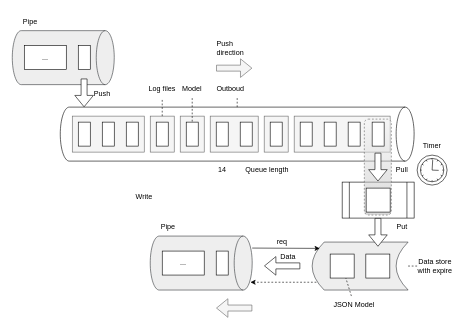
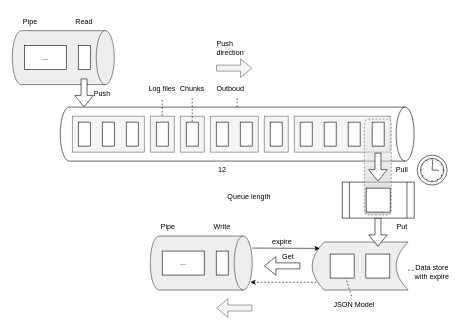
node "Read": added
node "Model": label "Model" -> "Chunks"
node "Timer": removed
node "14": label "14" -> "12"
node "Queue length": moved (267, 170) -> (249, 197)
node "Write": moved (144, 197) -> (222, 227)
node "req": label "req" -> "expire"
node "Data": label "Data" -> "Get"
node "Data store with expire": moved (435, 266) -> (432, 272)
